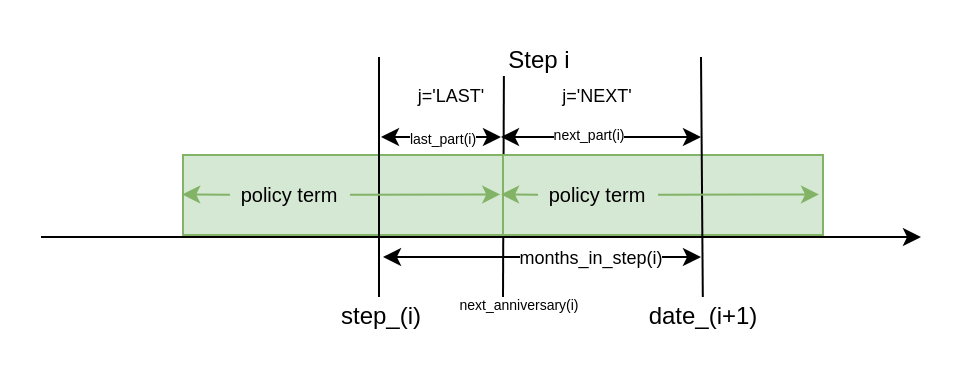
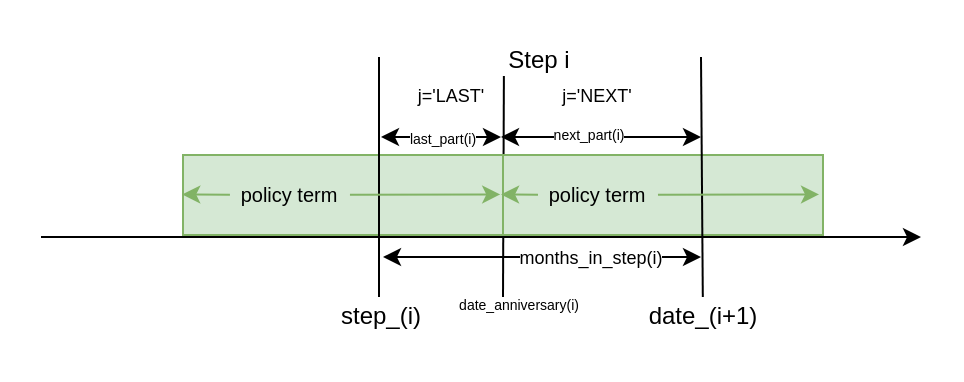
node "next_anniversary(i)": label "next_anniversary(i)" -> "date_anniversary(i)"
